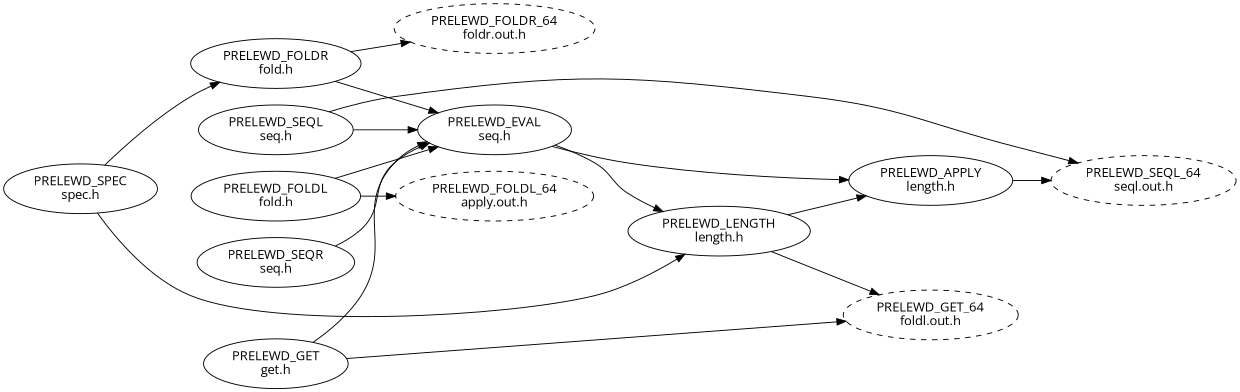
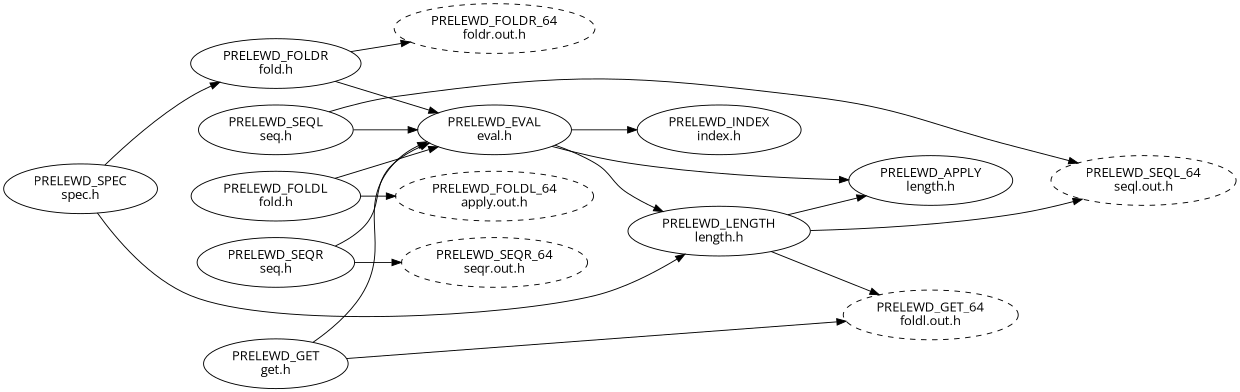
node "PRELEWD_EVAL seq.h": label "PRELEWD_EVAL seq.h" -> "PRELEWD_EVAL eval.h"
node "PRELEWD_INDEX index.h": added
edge "PRELEWD_APPLY length.h" -> "PRELEWD_SEQL_64 seql.out.h": now "PRELEWD_LENGTH length.h" -> "PRELEWD_SEQL_64 seql.out.h"
node "PRELEWD_SEQR_64 seqr.out.h": added
